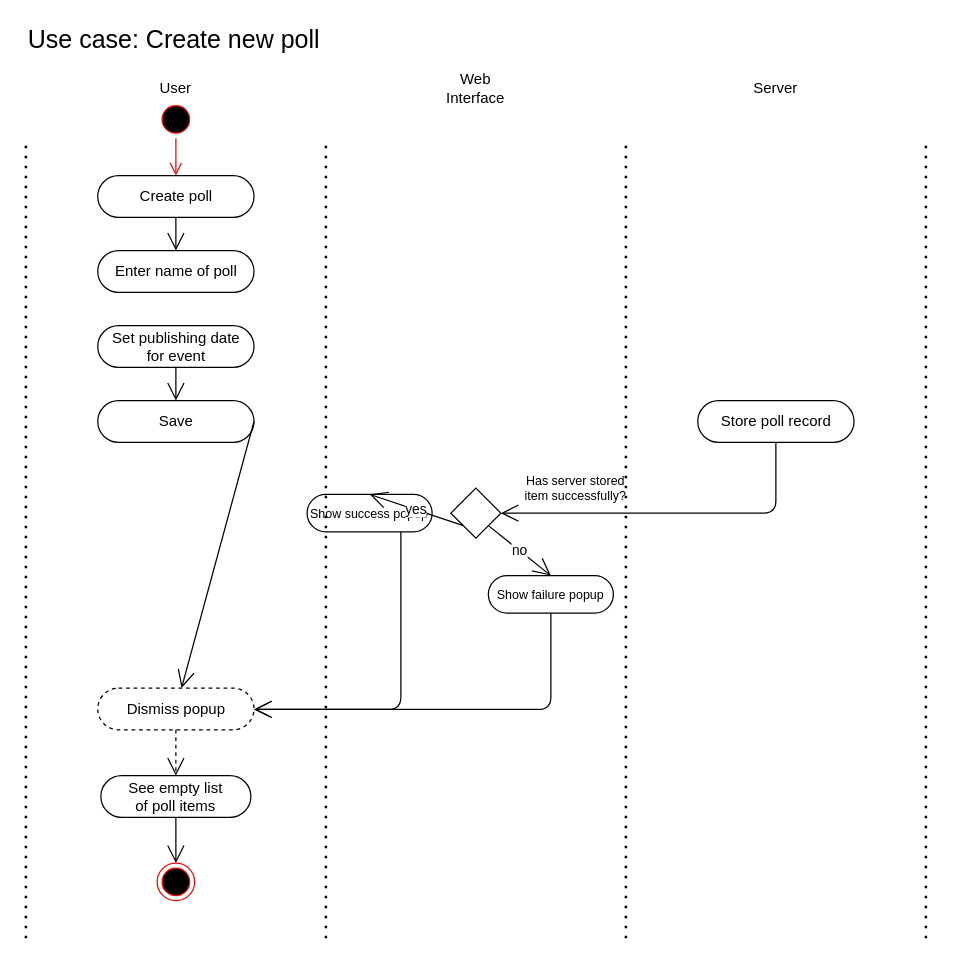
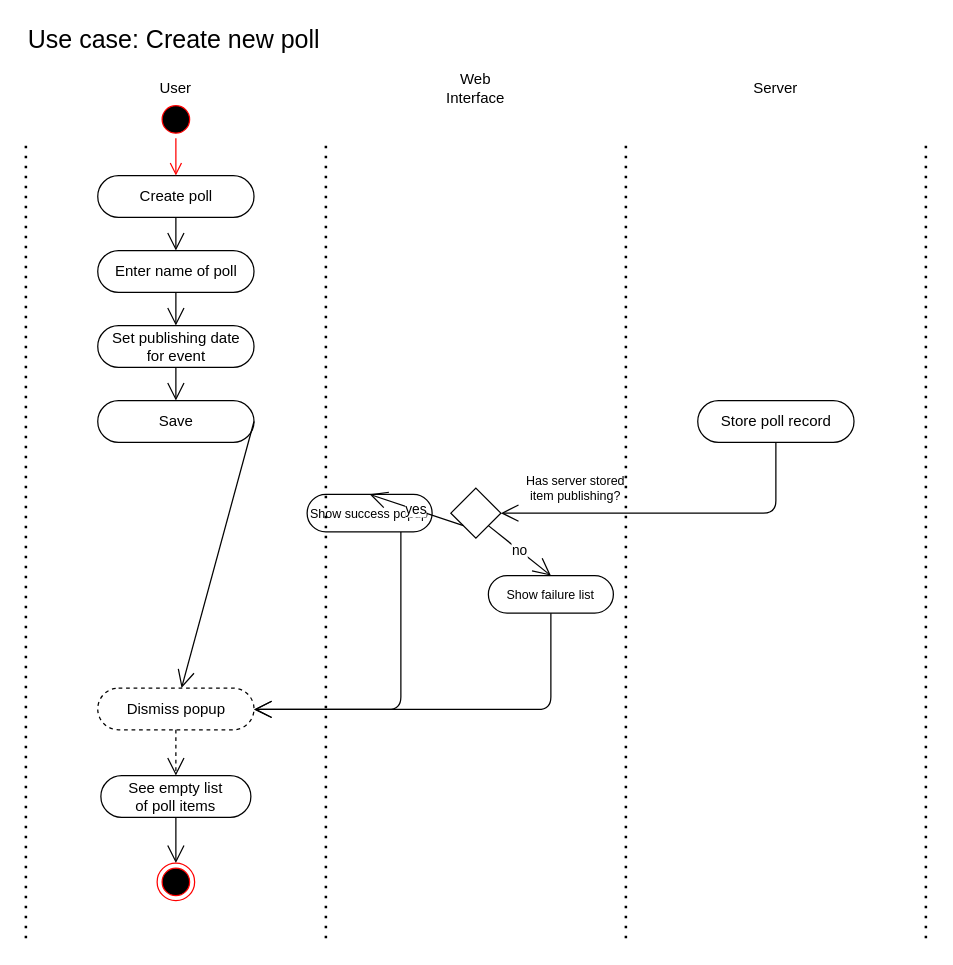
edge "Enter name of poll" -> "Set publishing date for event": added
node "Has server stored item successfully?": label "Has server stored item successfully?" -> "Has server stored item publishing?"
node "Show failure popup": label "Show failure popup" -> "Show failure list"
